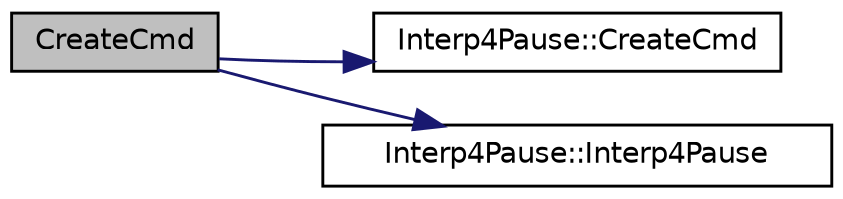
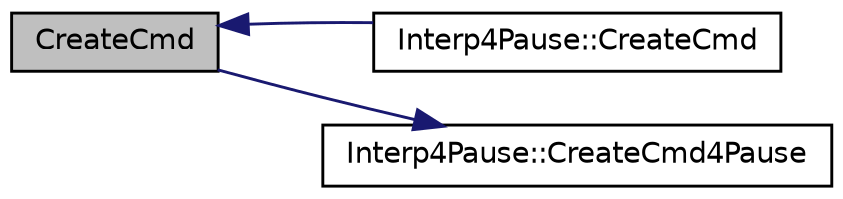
edge "CreateCmd" -> "Interp4Pause::CreateCmd": reversed
node "Interp4Pause::Interp4Pause": label "Interp4Pause::Interp4Pause" -> "Interp4Pause::CreateCmd4Pause"
